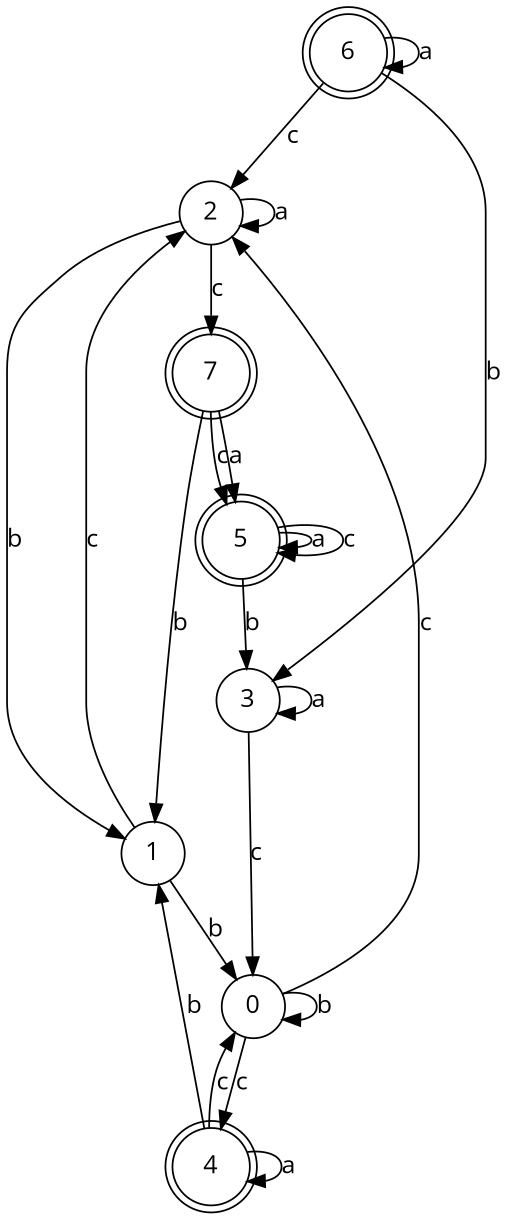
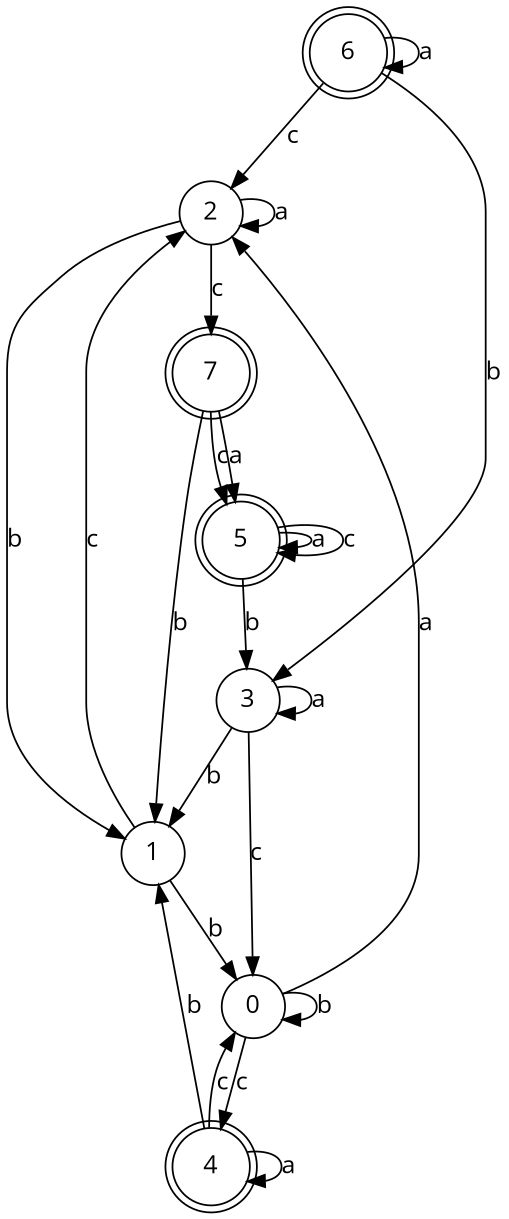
edge "0" -> "2": label "c" -> "a"
edge "3" -> "1": added, label "b"
